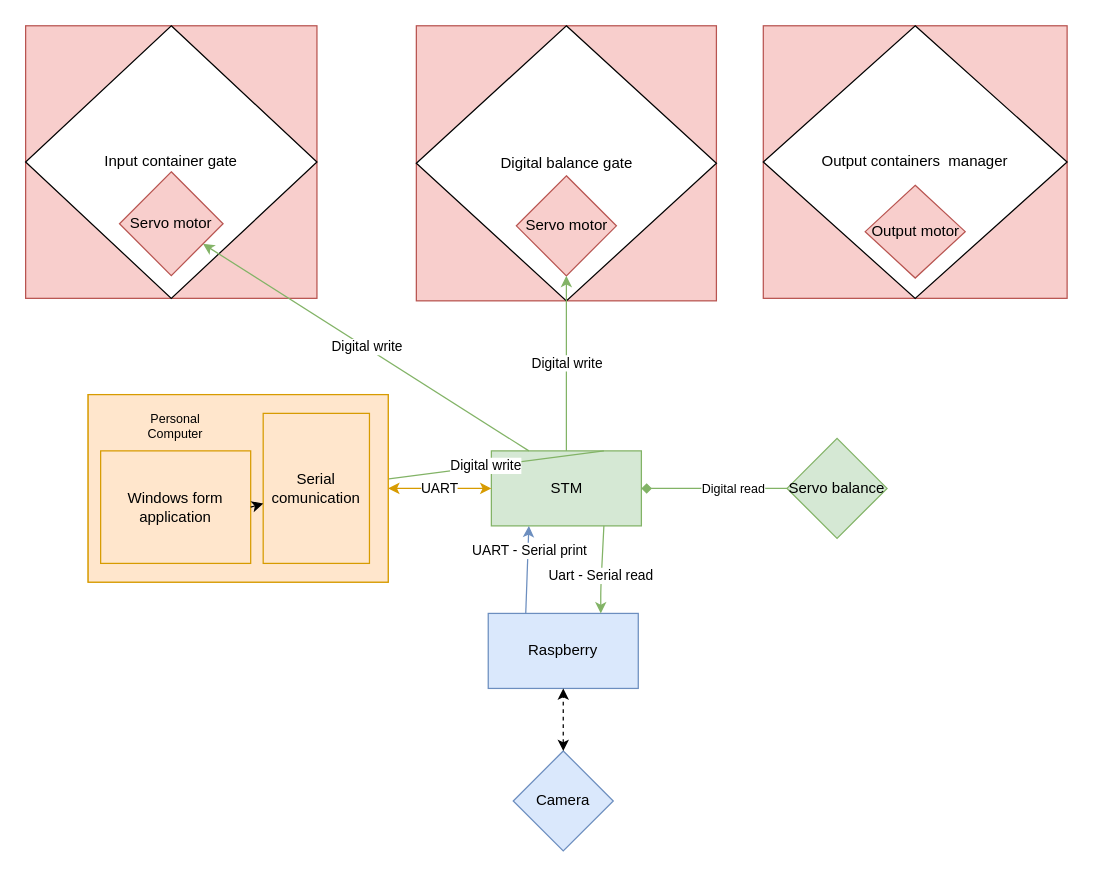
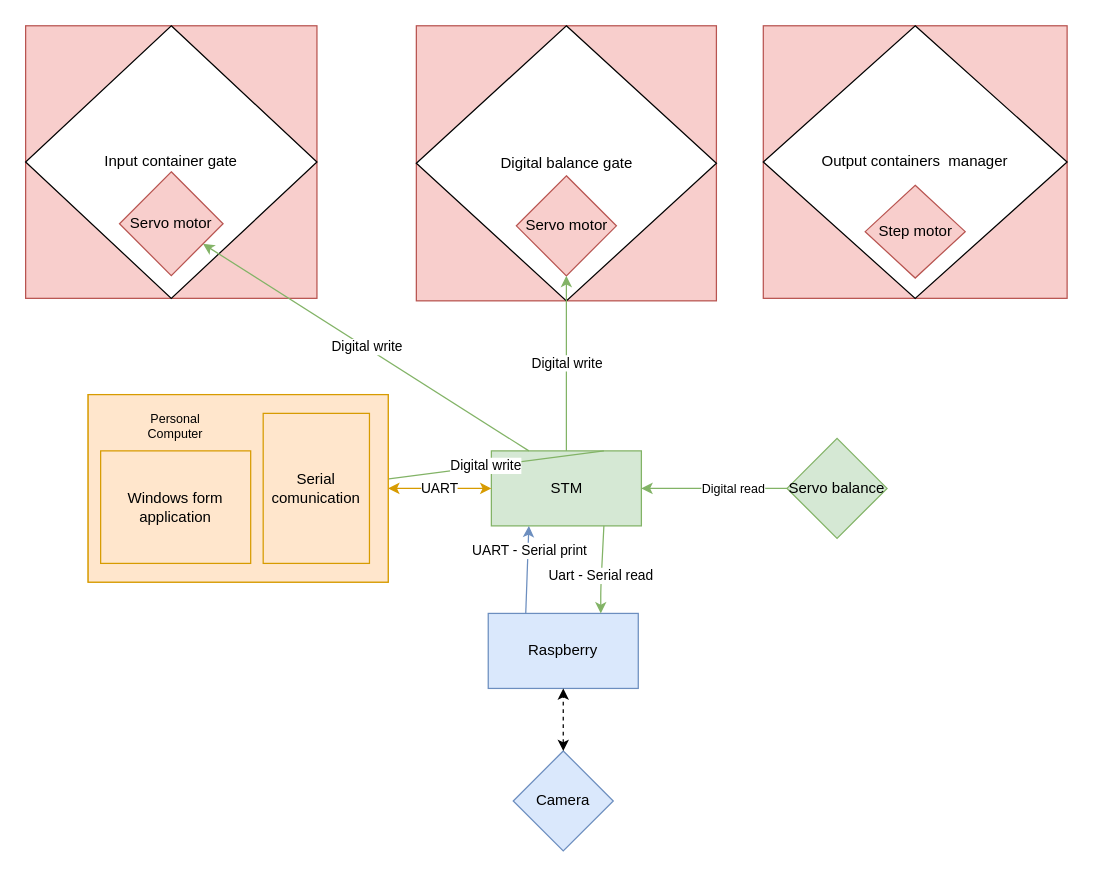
node "Output motor": label "Output motor" -> "Step motor"
edge "Servo balance" -> "STM": arrowhead diamond -> classic
edge "Windows form application" -> "Serial comunication": removed
